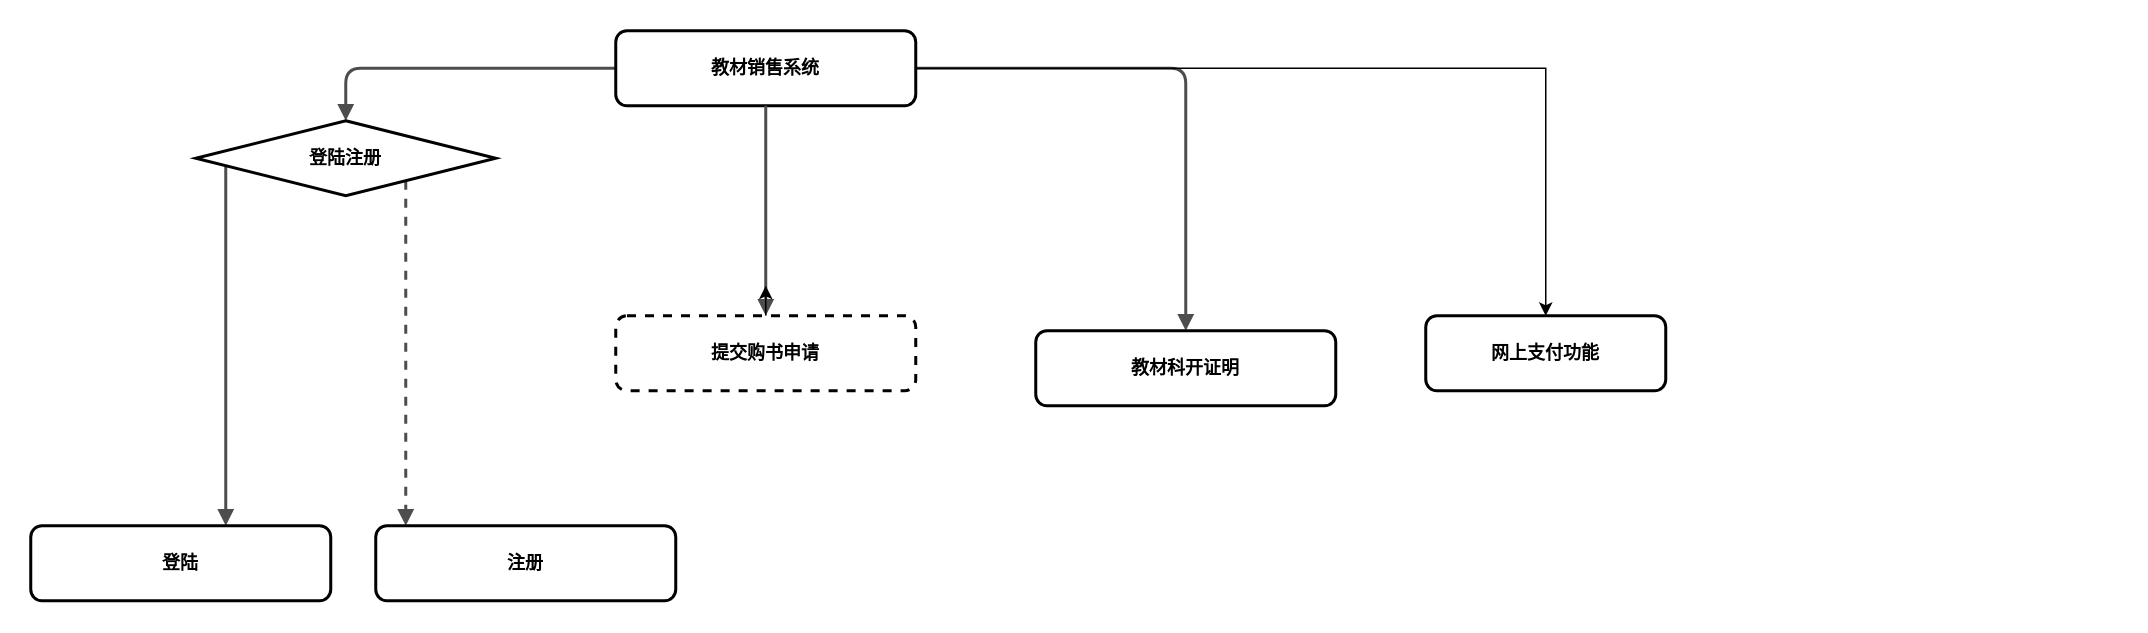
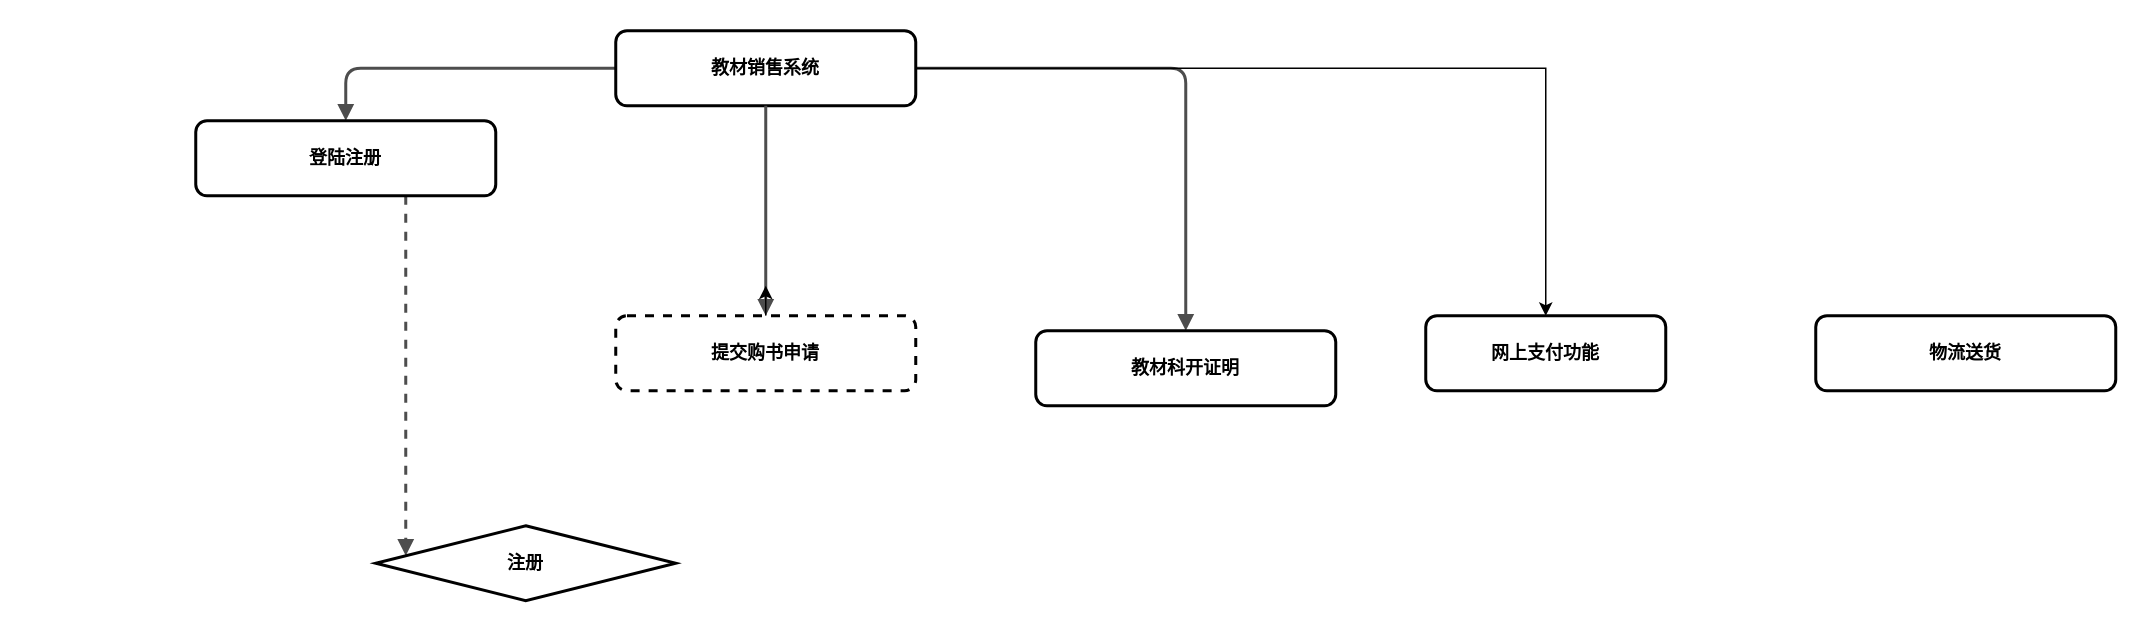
node "登陆注册": shape diamond -> rounded rectangle
edge "登陆注册" -> "登陆": removed
node "物流送货": added
node "登陆": removed
node "注册": shape rounded rectangle -> diamond
